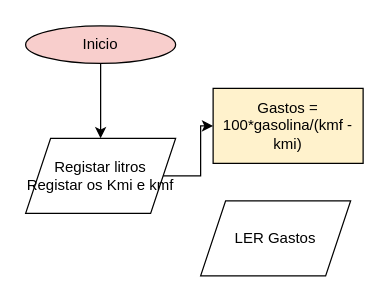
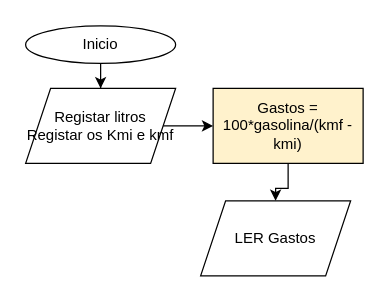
node "Inicio": fillcolor #f8cecc -> #ffffff
node "Registar litros Registar os Kmi e kmf": moved (101, 176) -> (101, 126)
edge "Gastos = 100*gasolina/(kmf - kmi)" -> "LER Gastos": added
